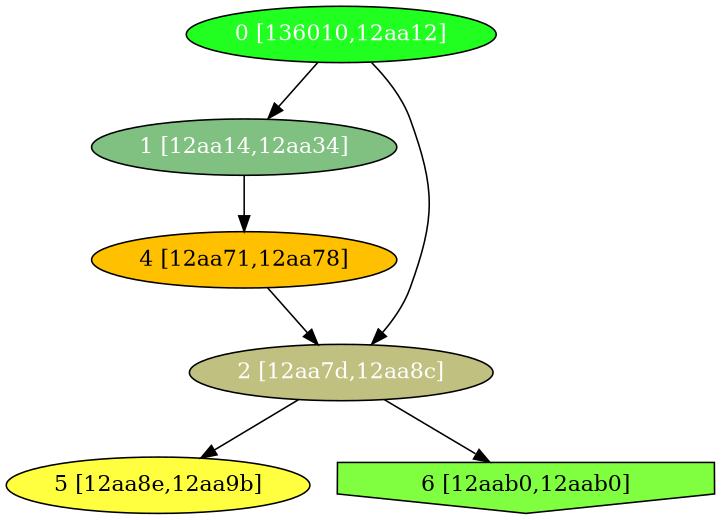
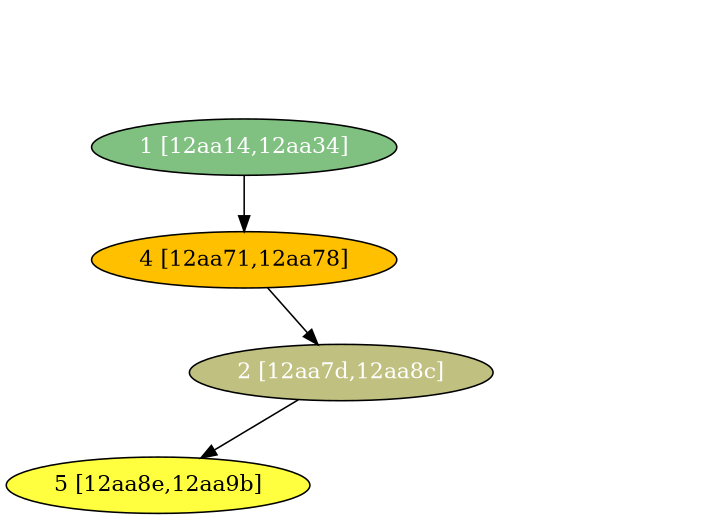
node "0 [136010,12aa12]": removed
node "6 [12aab0,12aab0]": removed
